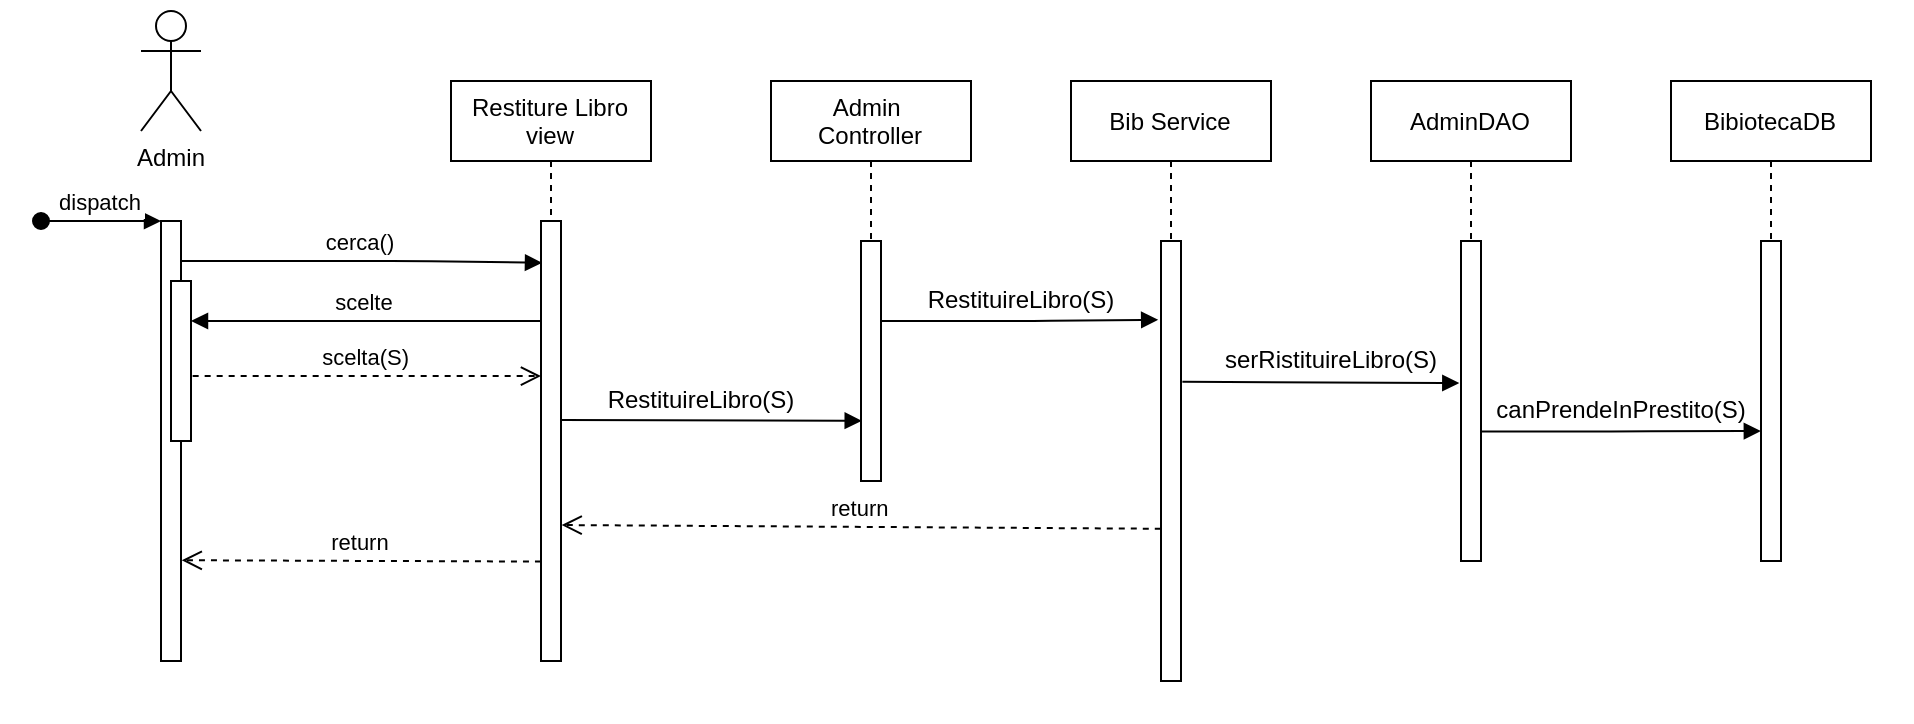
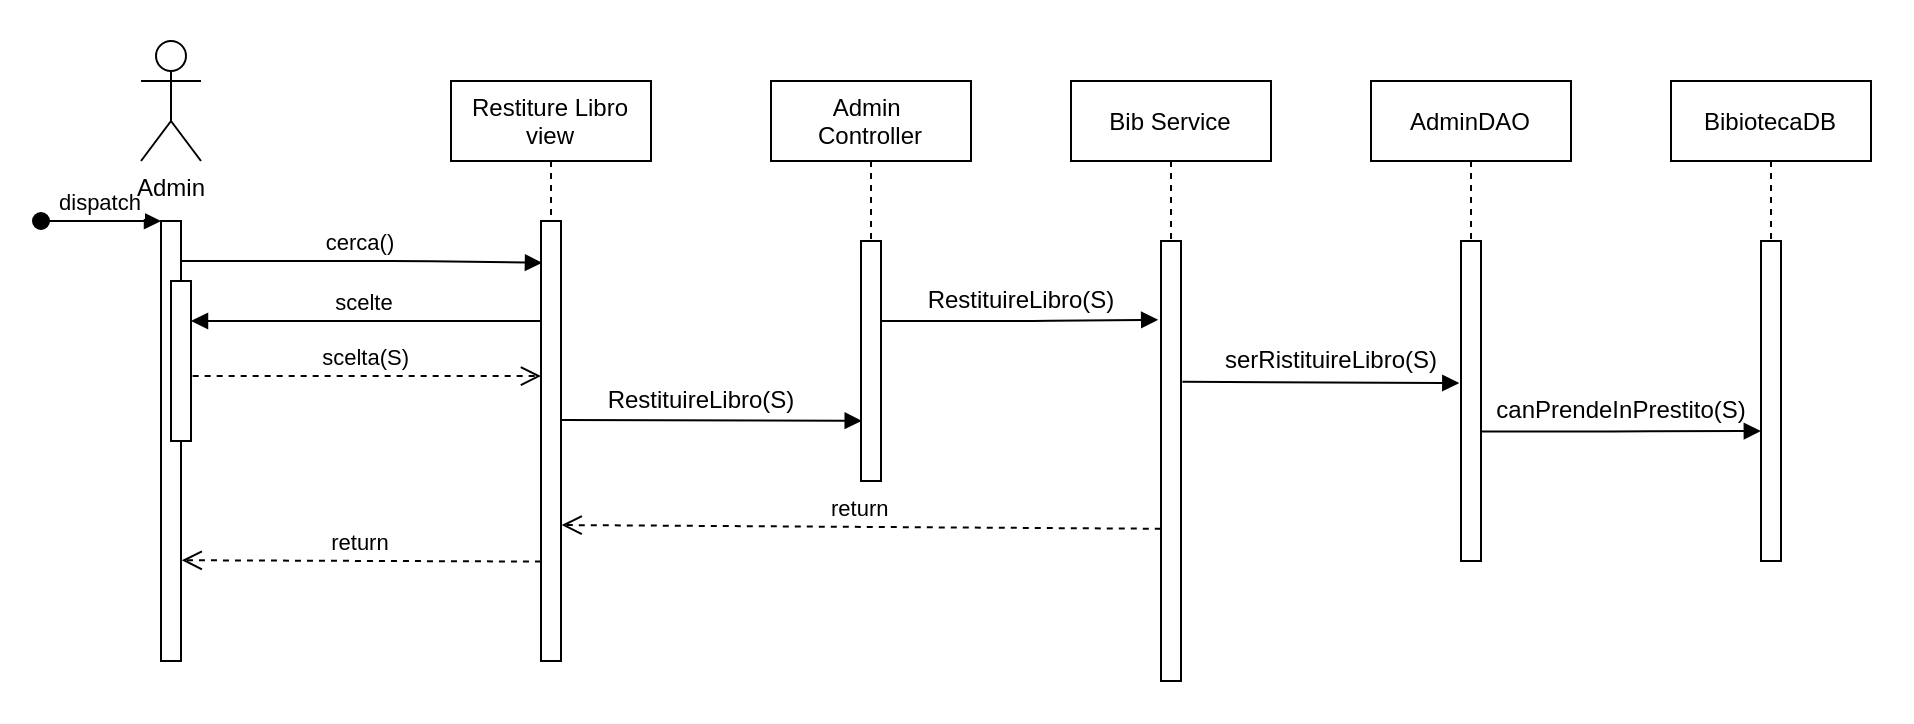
node "Admin": moved (171, 71) -> (171, 101)
